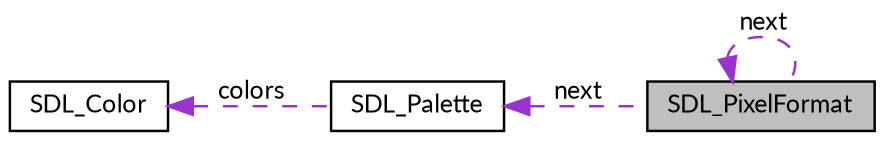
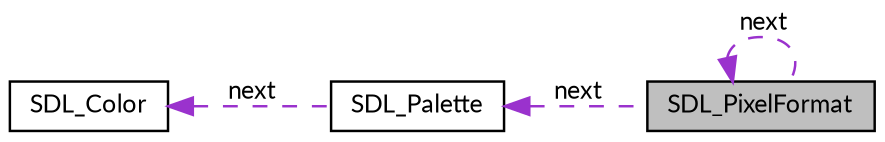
edge "SDL_Palette" -> "SDL_Color": label " colors" -> " next"
